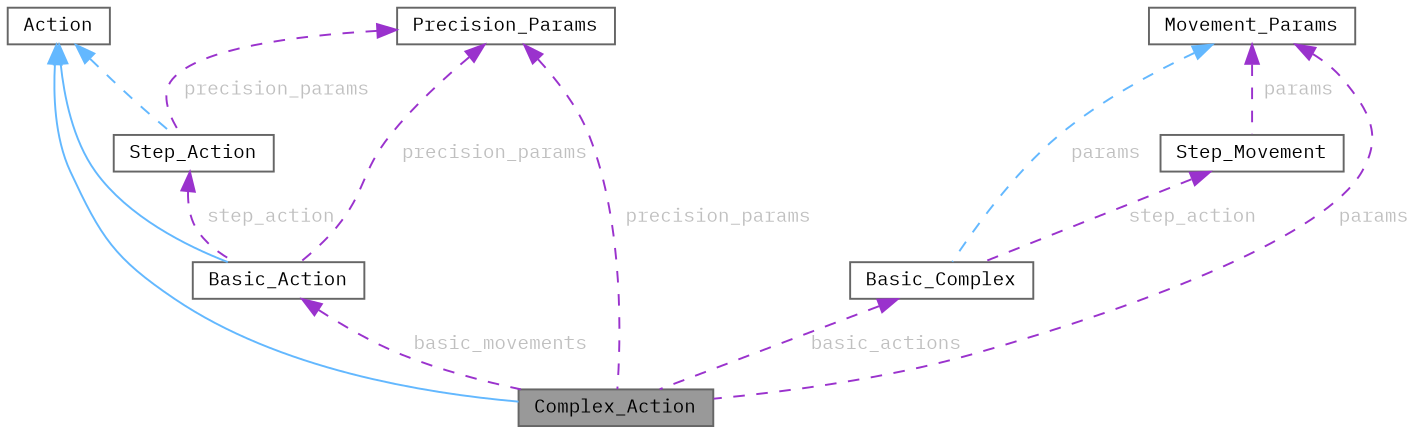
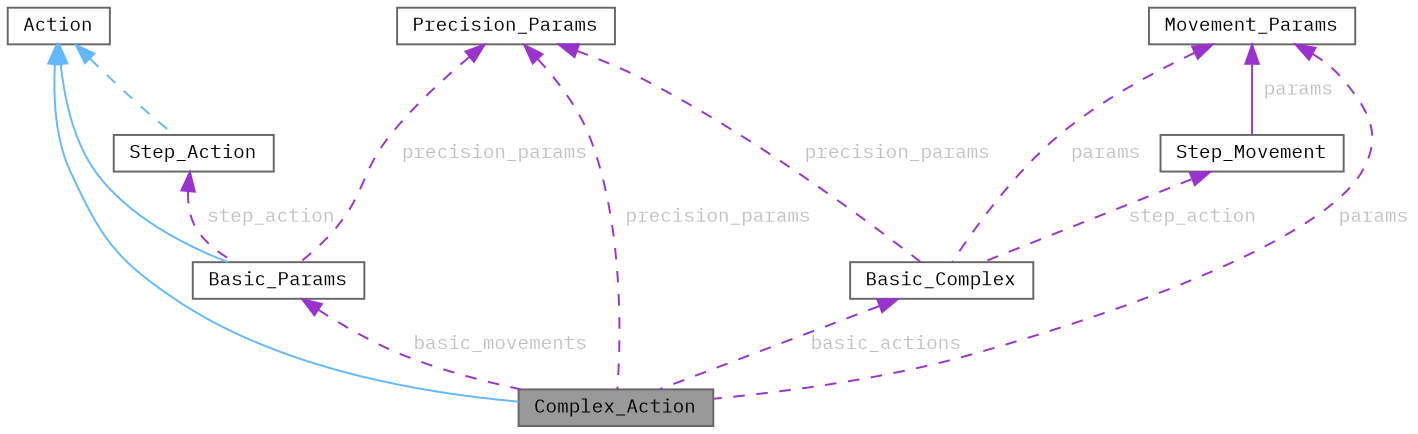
edge "Step_Action" -> "Precision_Params": now "Basic_Complex" -> "Precision_Params"
edge "Step_Movement" -> "Movement_Params": style dashed -> solid
edge "Basic_Complex" -> "Movement_Params": color steelblue1 -> darkorchid3
node "Basic_Action": label "Basic_Action" -> "Basic_Params"
